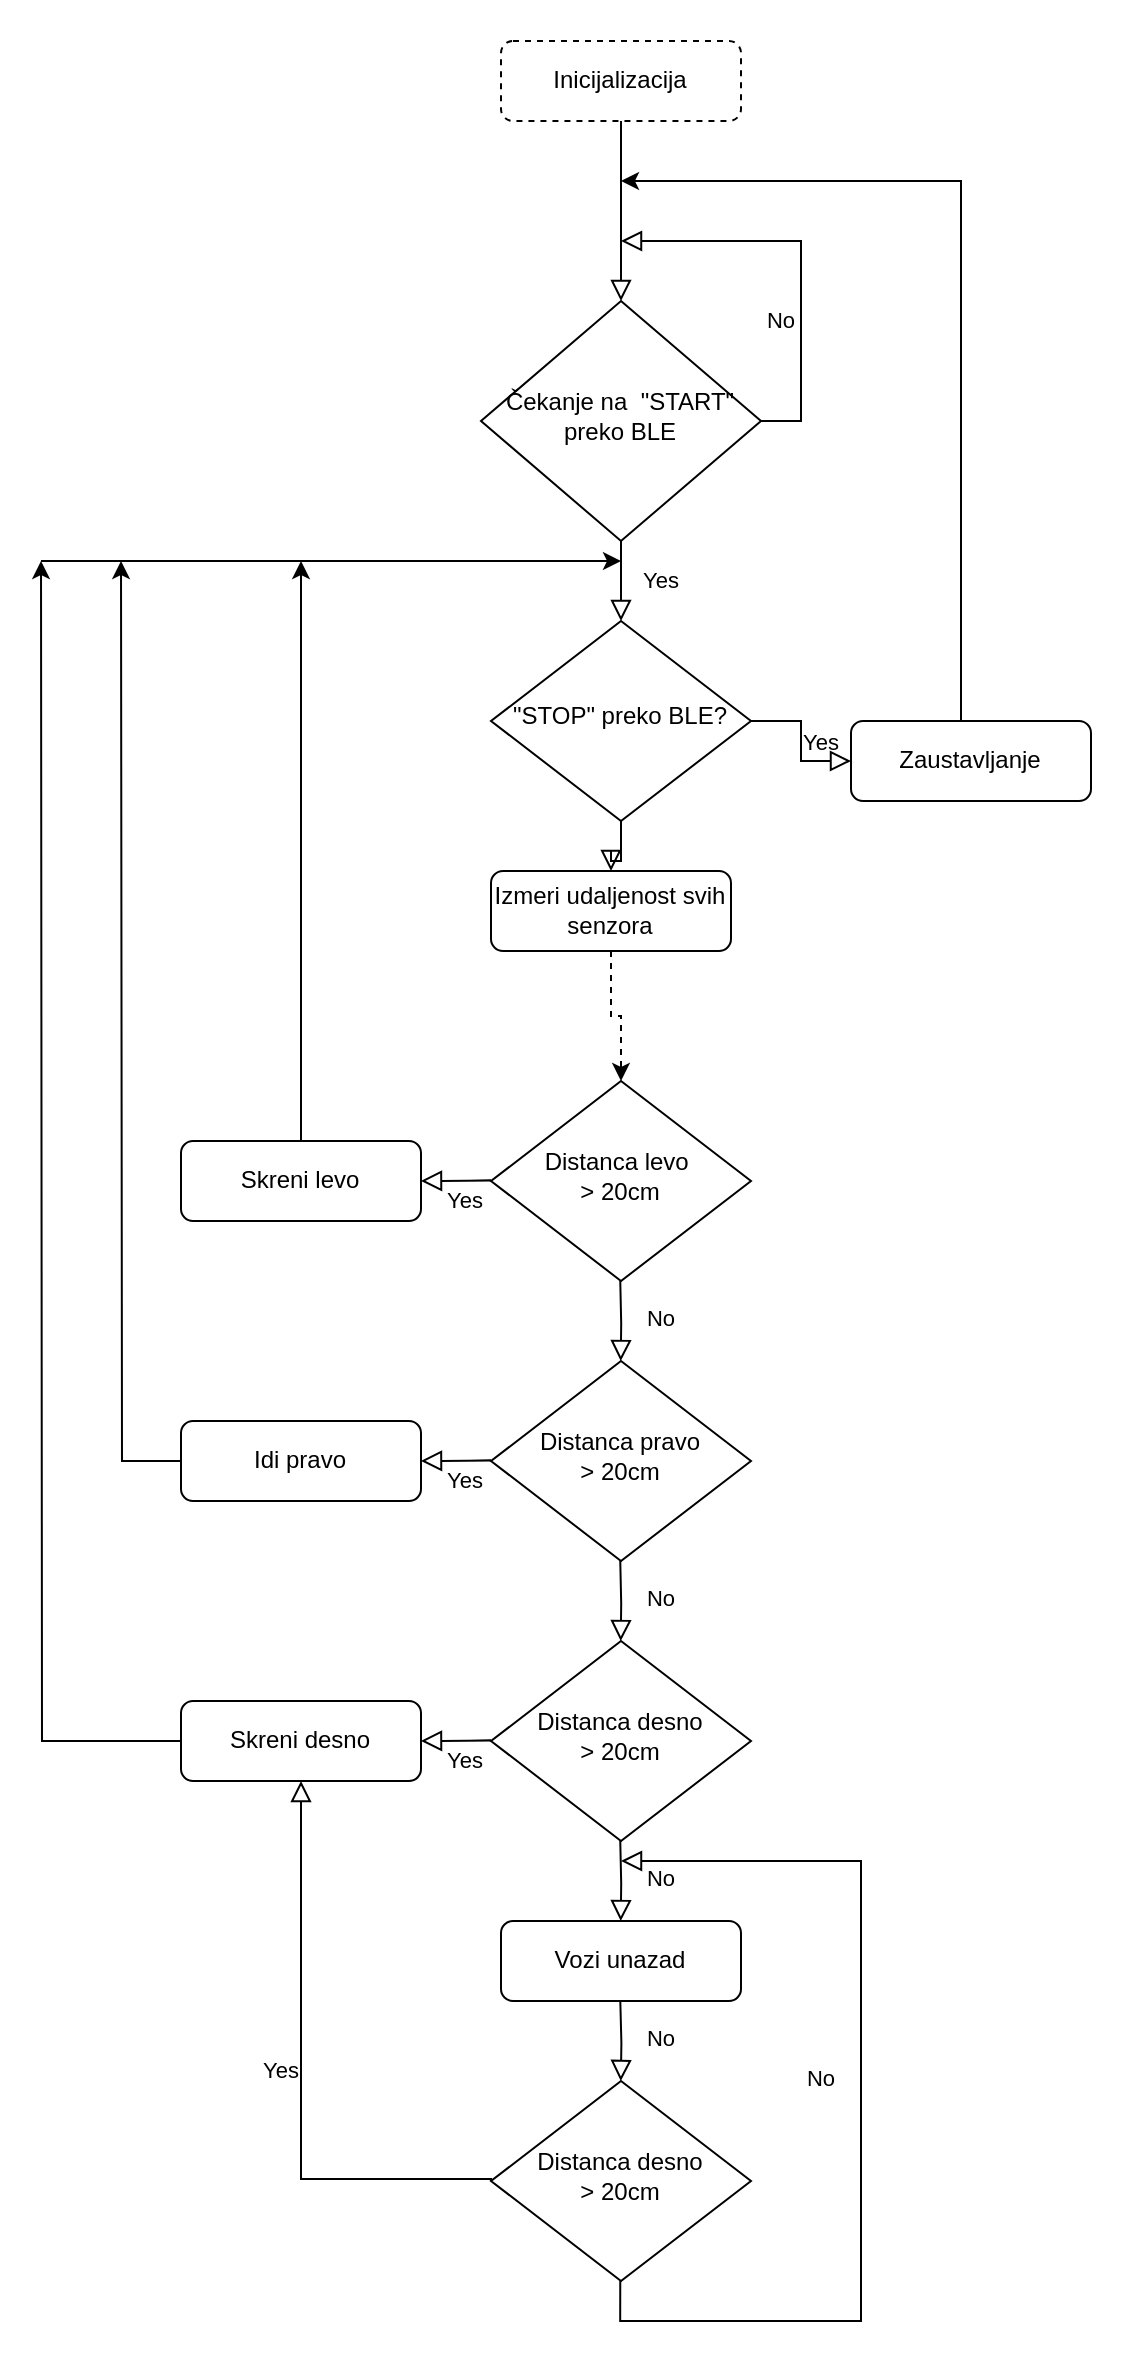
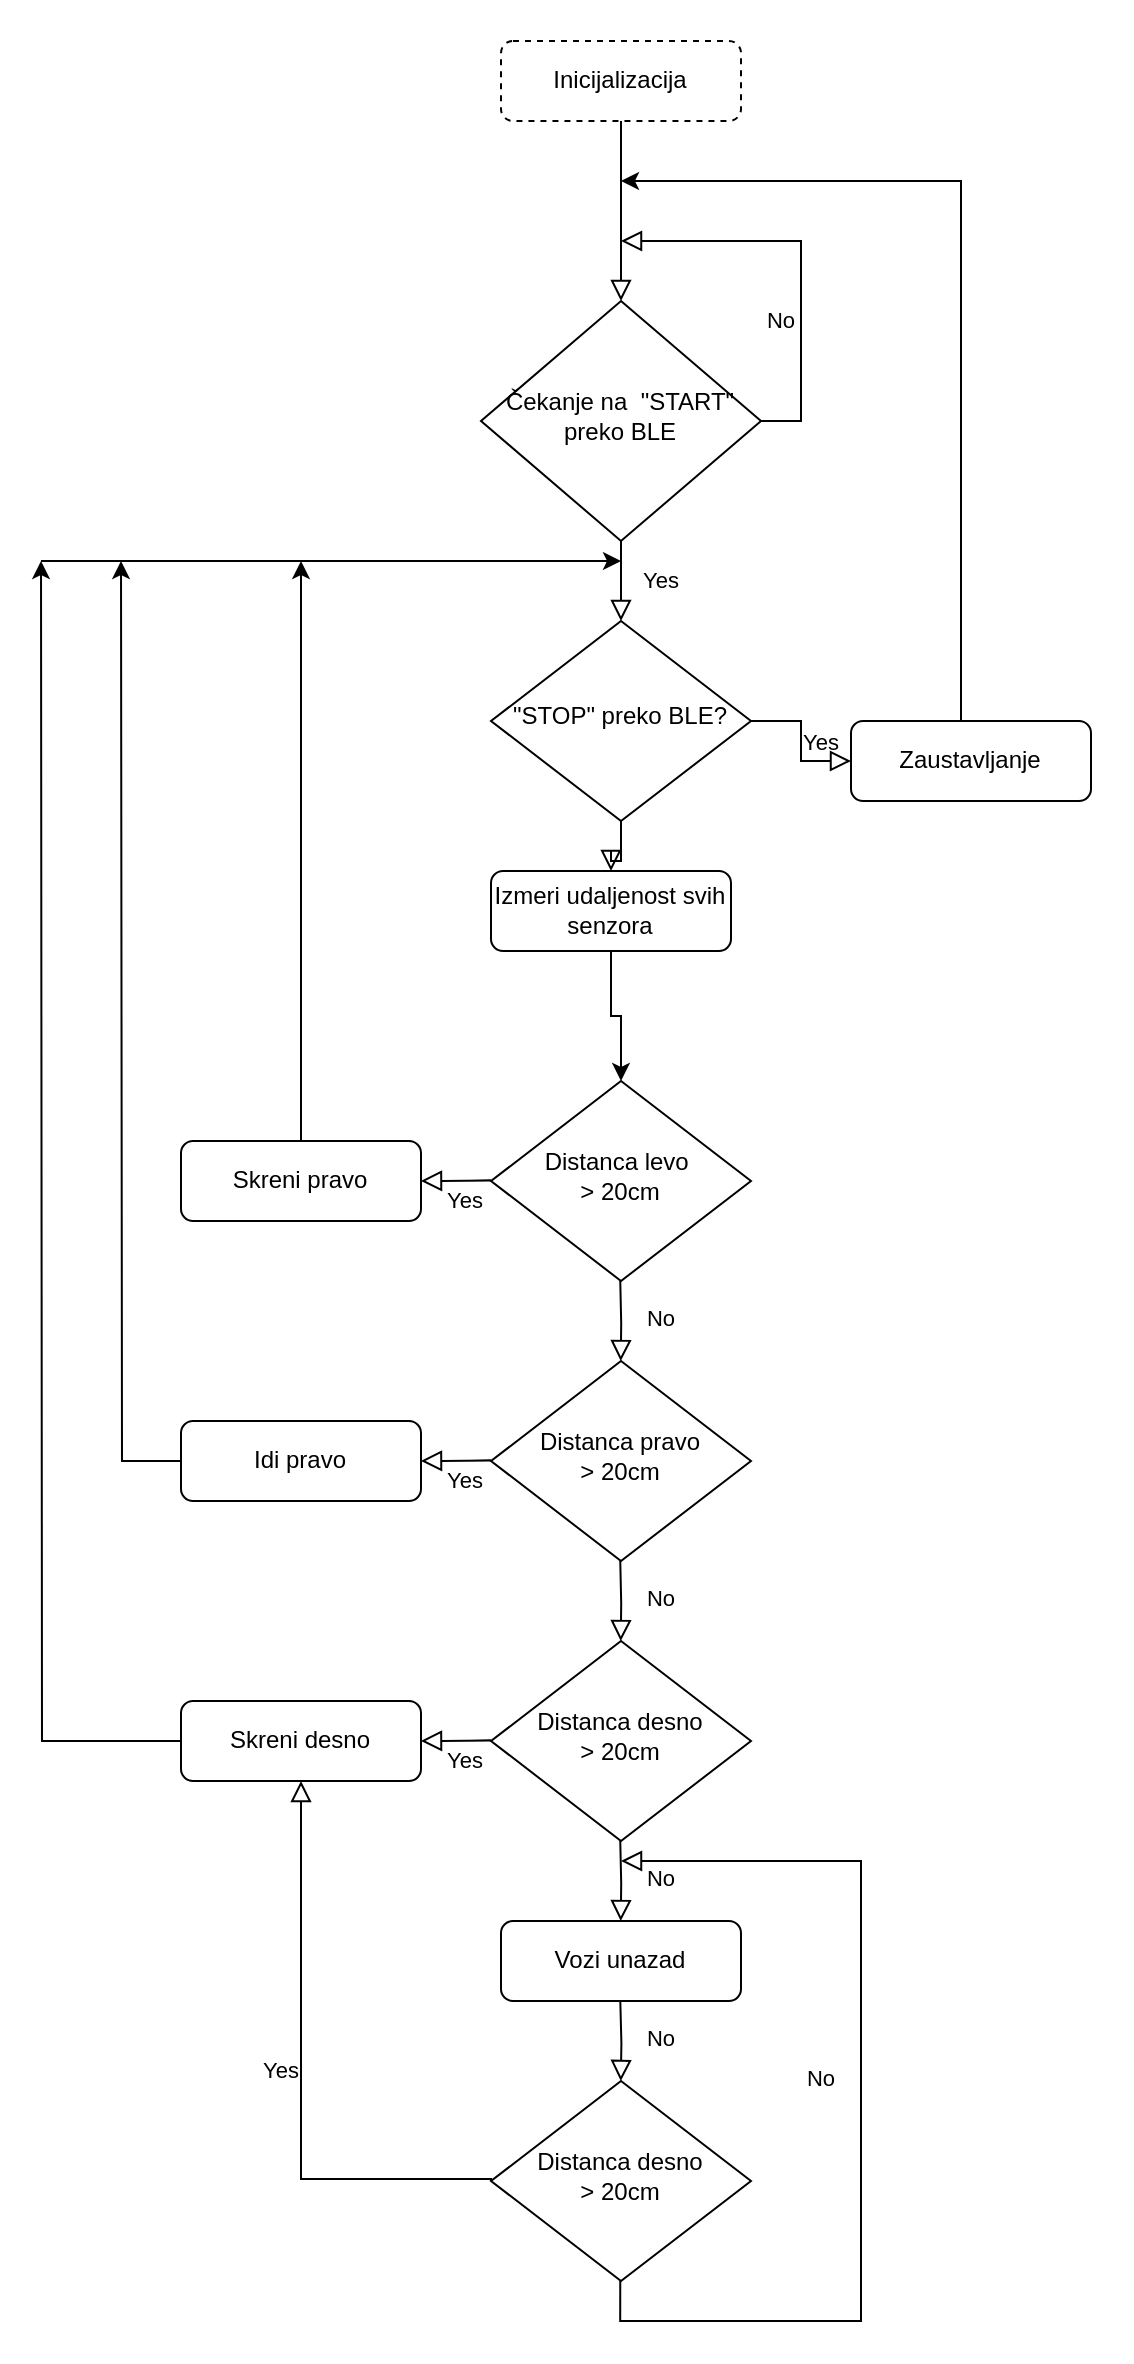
edge "Izmeri udaljenost svih senzora" -> "Distanca levo > 20cm": style dashed -> solid
node "Skreni levo": label "Skreni levo" -> "Skreni pravo"
